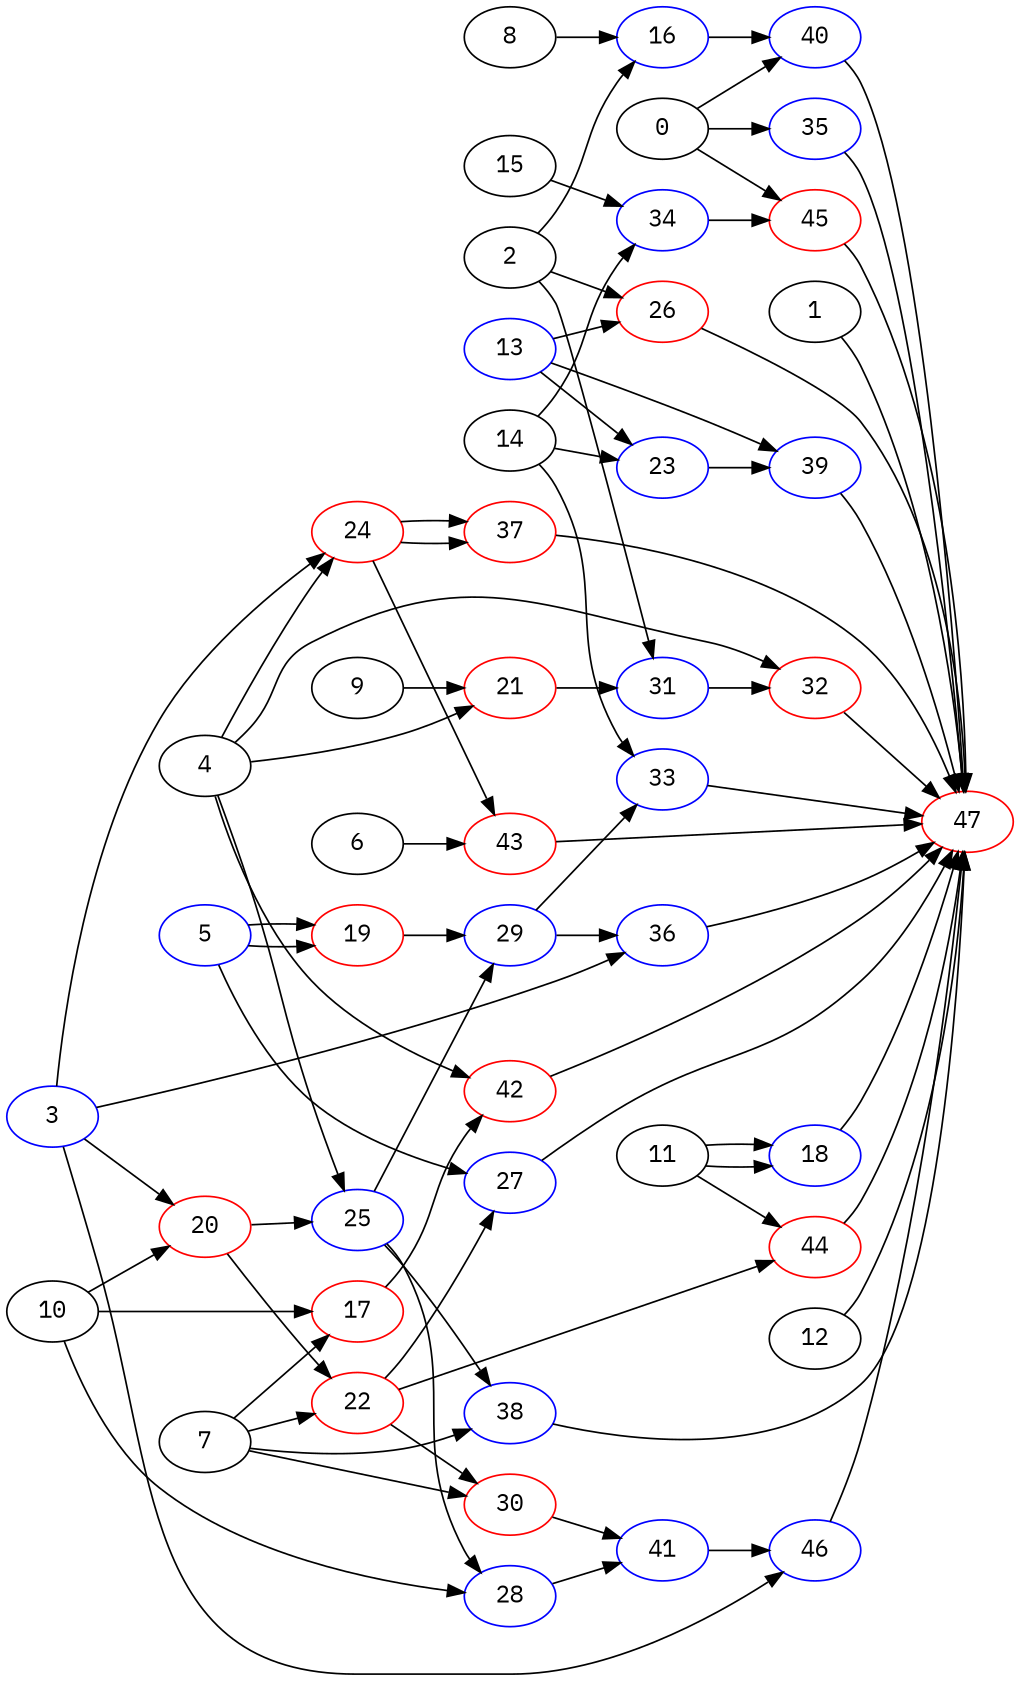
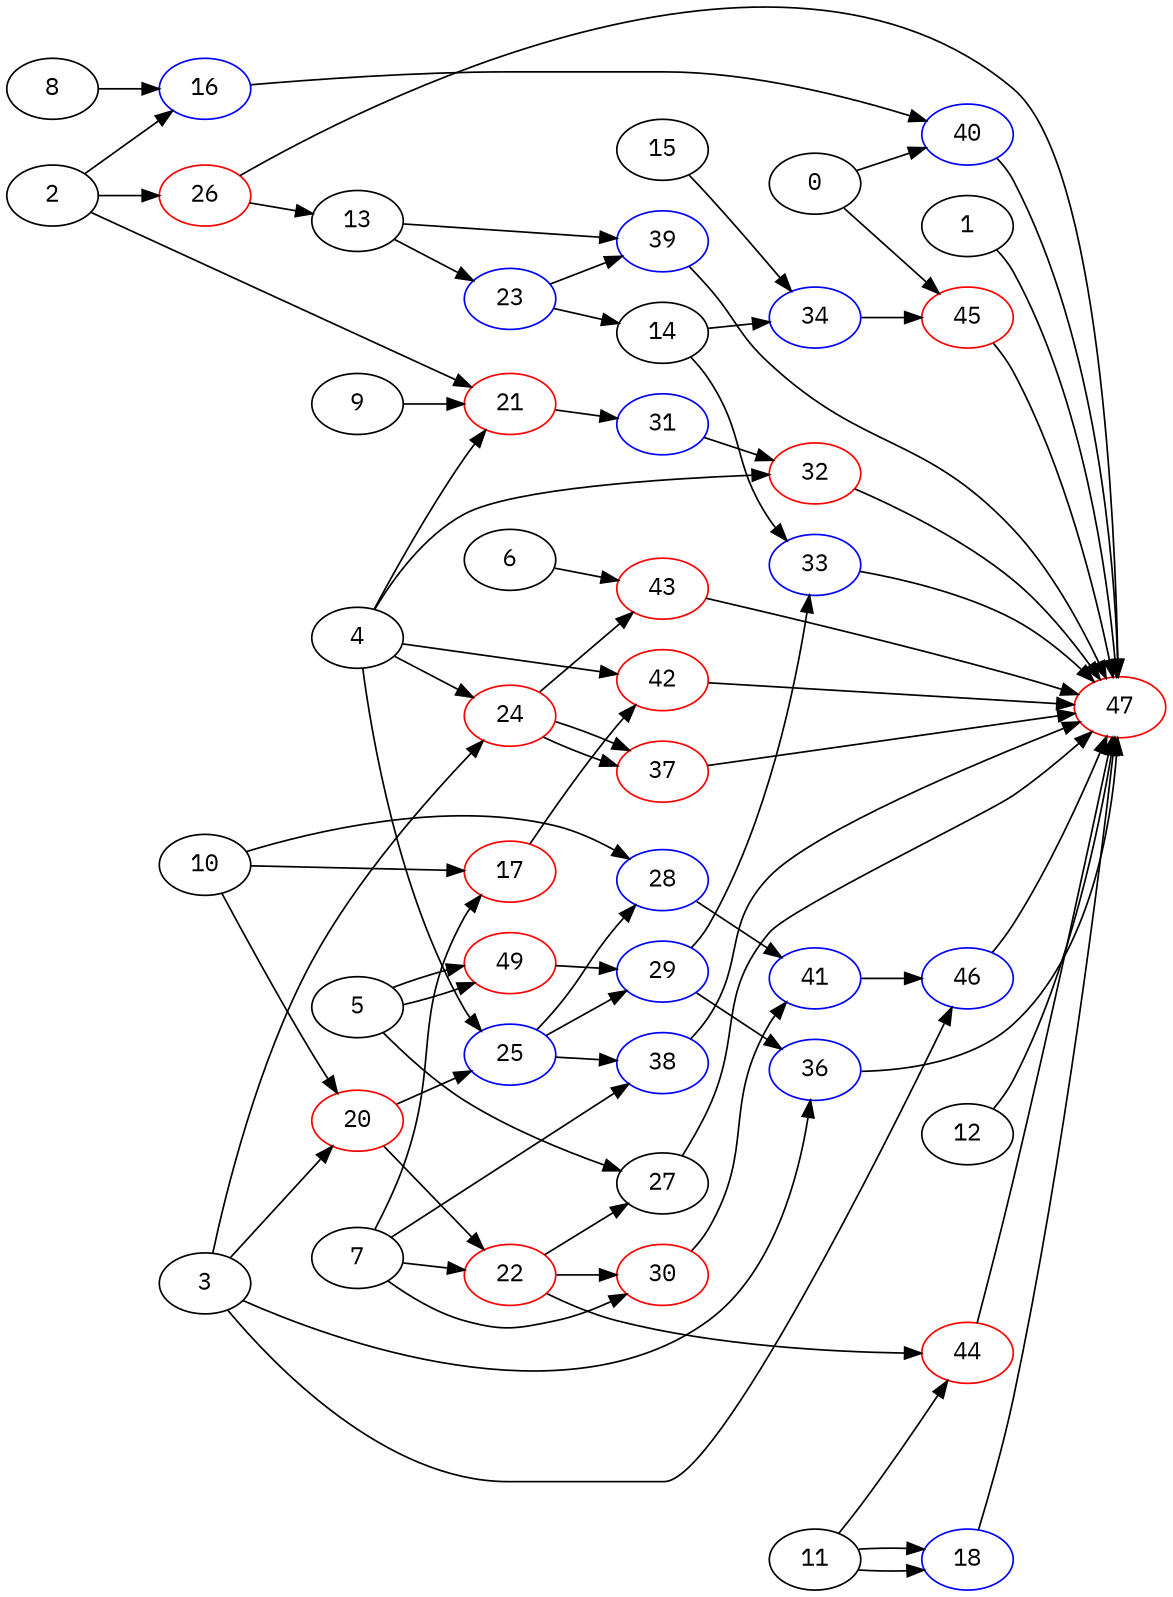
node "35": removed
edge "13" -> "26": reversed
node "13": color blue -> black
edge "14" -> "23": reversed
edge "2" -> "31": now "2" -> "21"
node "5": color blue -> black
node "19": label "19" -> "49"
node "3": color blue -> black
node "27": color blue -> black
